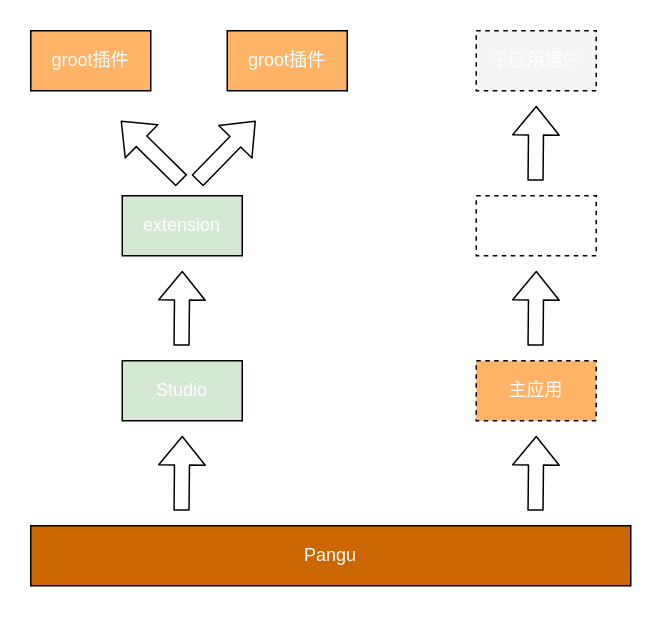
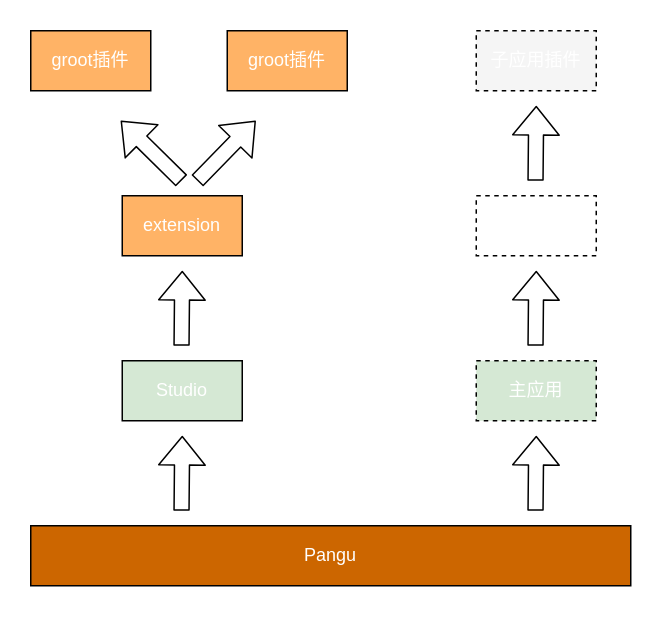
node "extension": fillcolor #d5e8d4 -> #ffb366
node "主应用": fillcolor #ffb366 -> #d5e8d4
